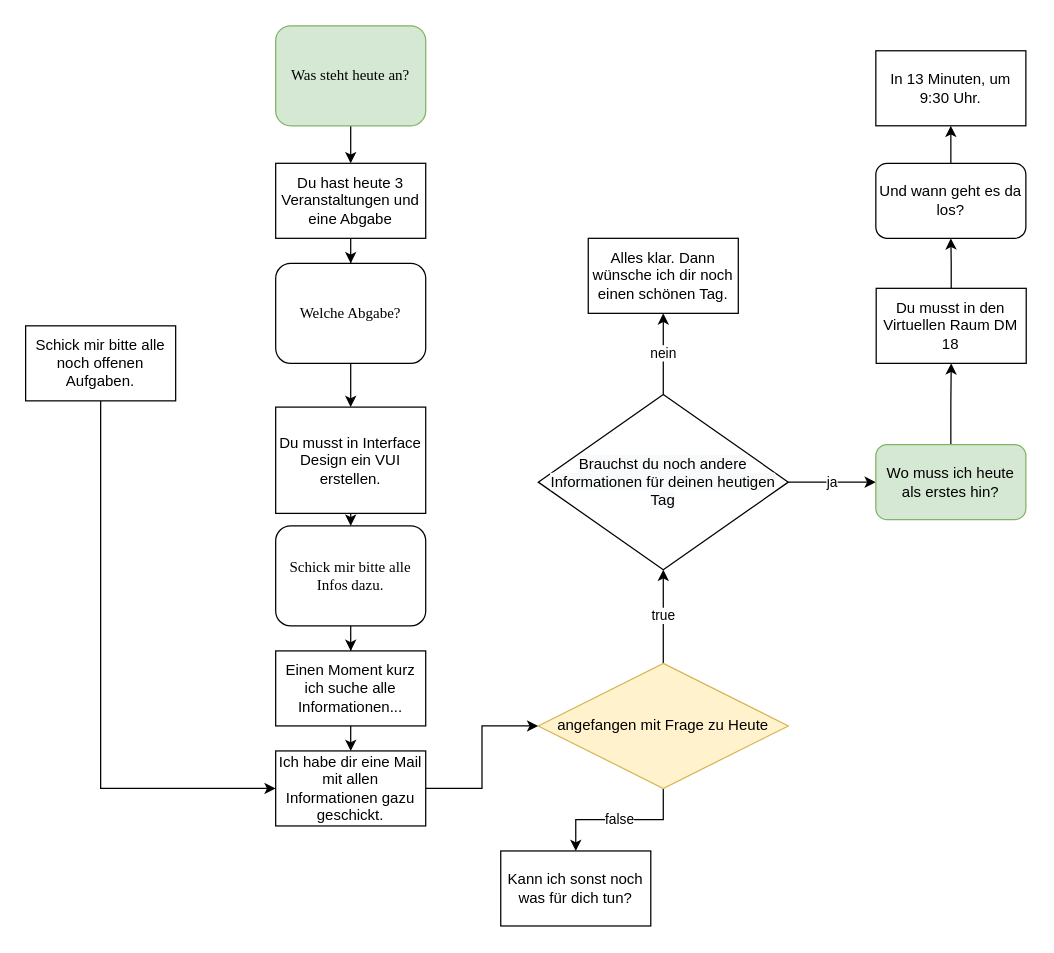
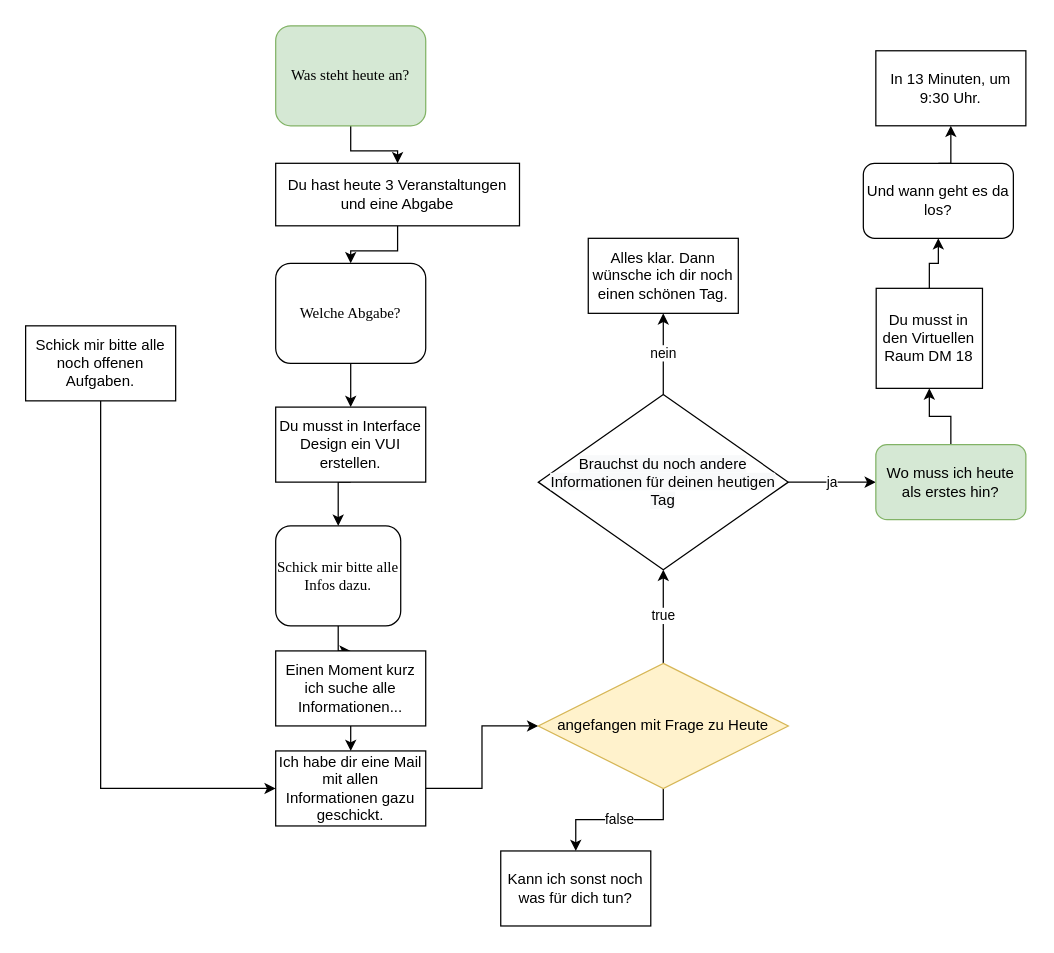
node "Du hast heute 3 Veranstaltungen und eine Abgabe": size 150x75 -> 244x63
node "Und wann geht es da los?": moved (951, 201) -> (938, 201)
node "Du musst in den Virtuellen Raum DM 18": size 150x75 -> 106x100
node "Du musst in Interface Design ein VUI erstellen.": size 150x106 -> 150x75
node "Schick mir bitte alle Infos dazu.": size 150x100 -> 125x100
